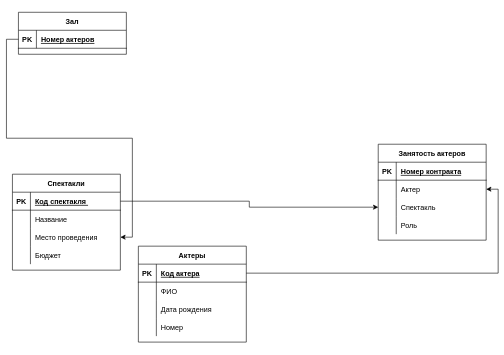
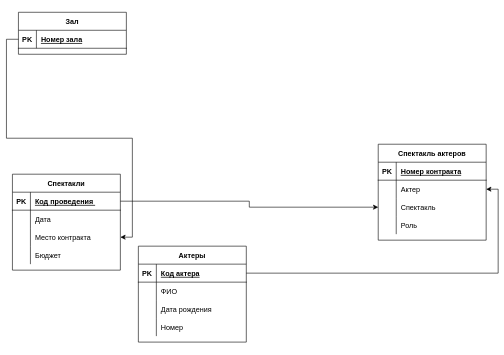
node "Номер актеров": label "Номер актеров" -> "Номер зала"
node "Занятость актеров": label "Занятость актеров" -> "Спектакль актеров"
node "Код спектакля": label "Код спектакля" -> "Код проведения"
node "Название": label "Название" -> "Дата"
node "Место проведения": label "Место проведения" -> "Место контракта"
